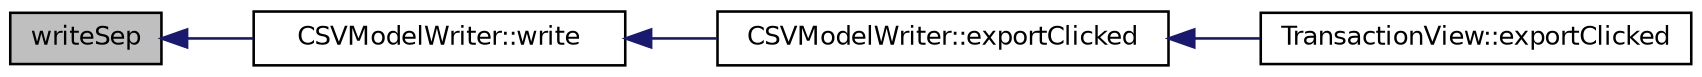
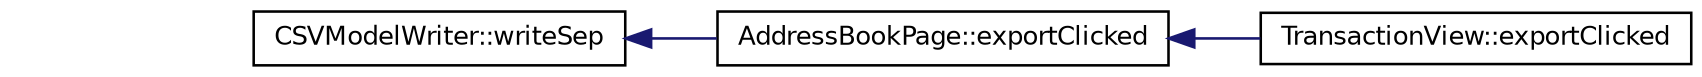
node "writeSep": removed
node "CSVModelWriter::write": label "CSVModelWriter::write" -> "CSVModelWriter::writeSep"
node "CSVModelWriter::exportClicked": label "CSVModelWriter::exportClicked" -> "AddressBookPage::exportClicked"
